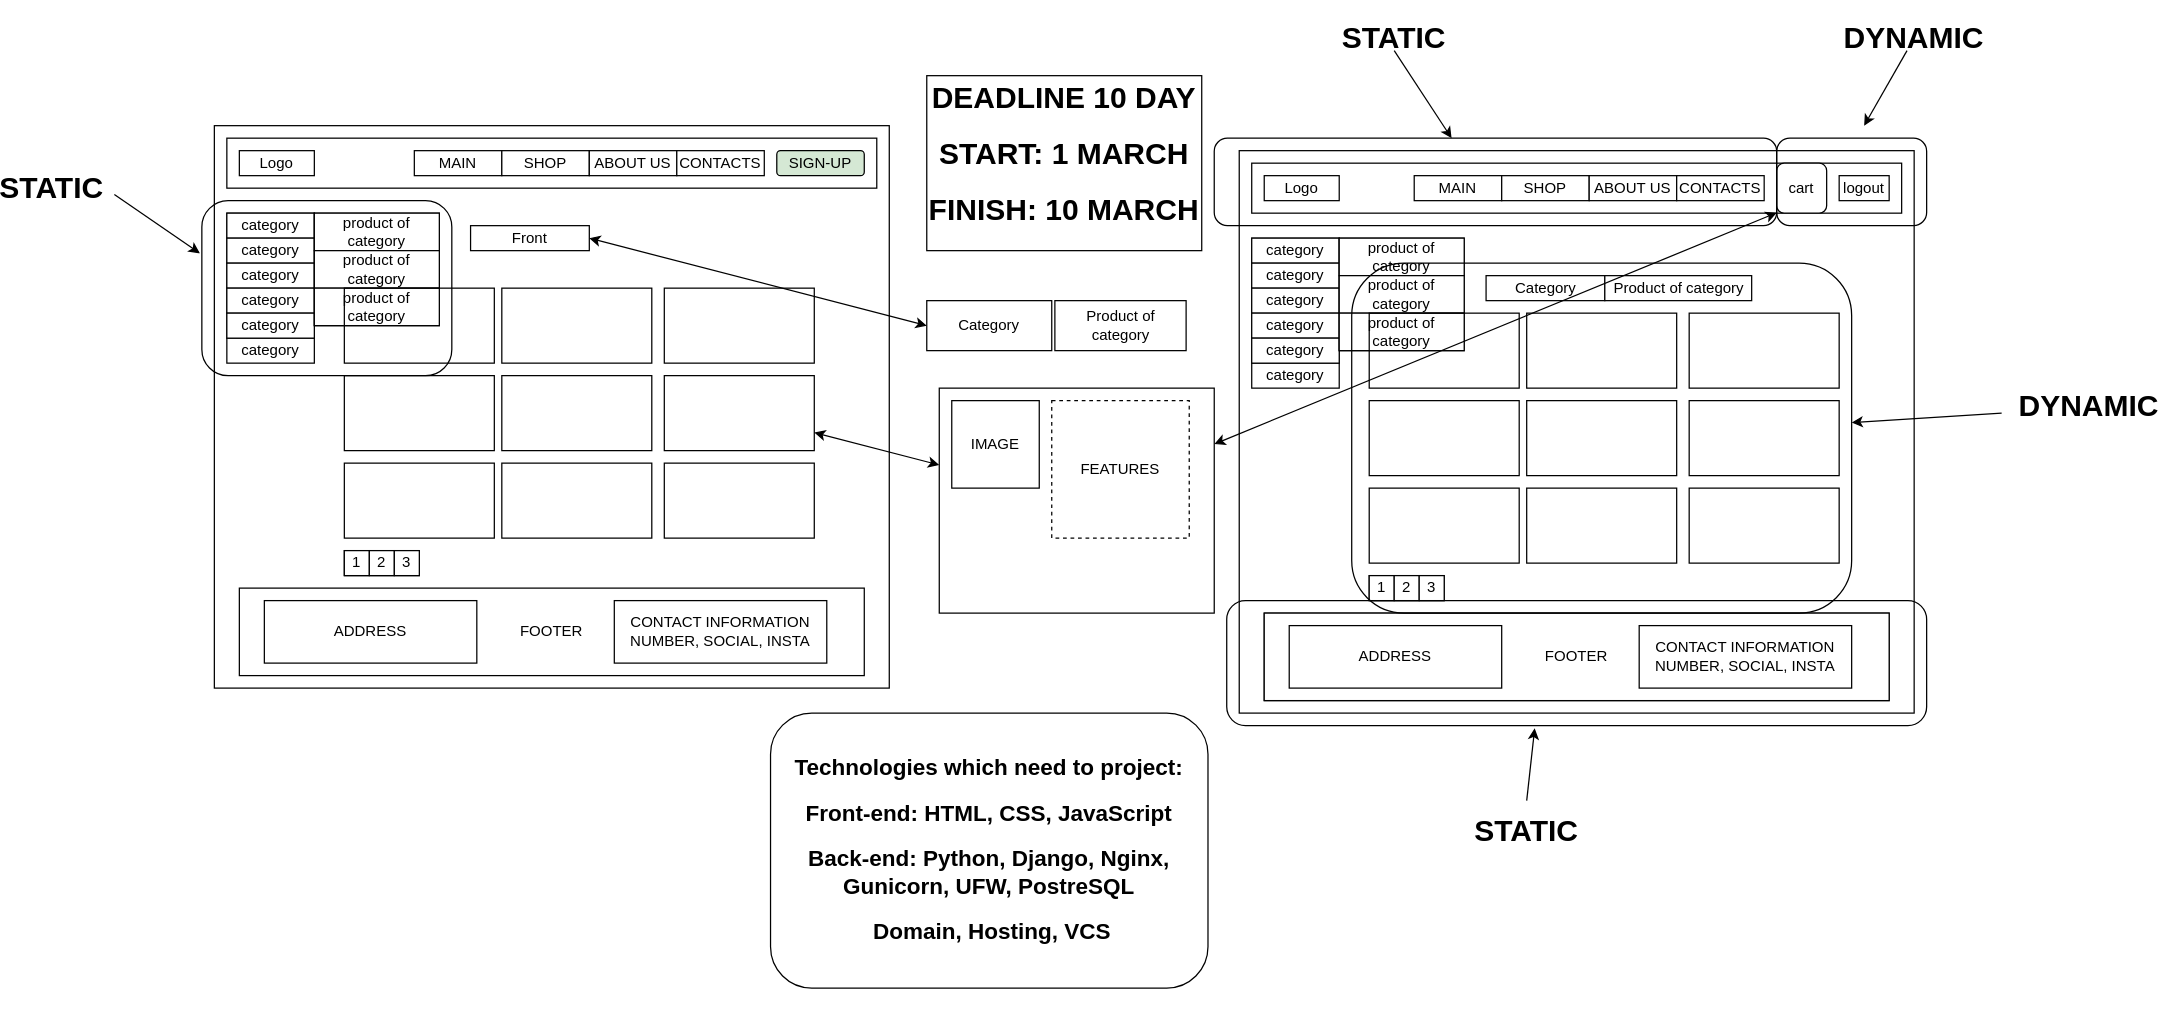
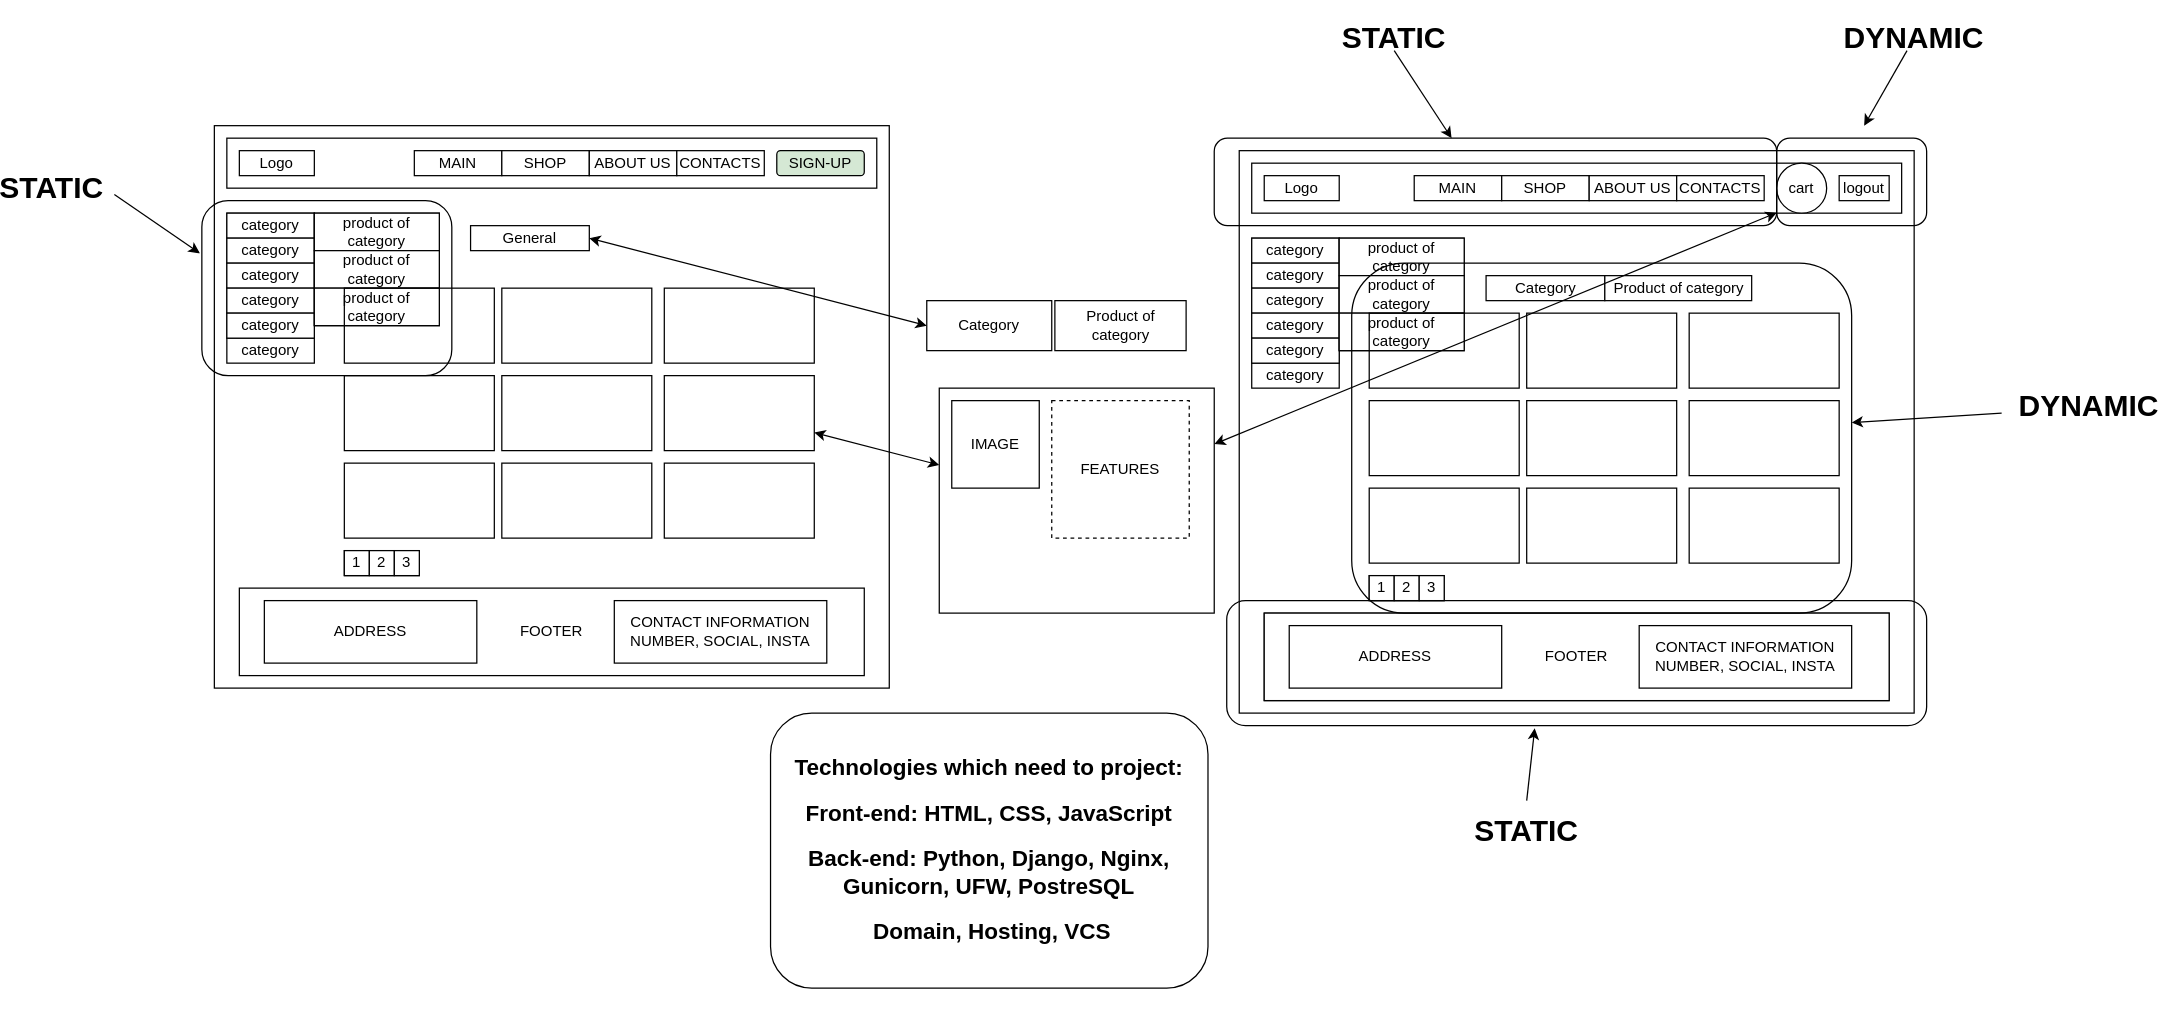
node "DEADLINE 10 DAY START: 1 MARCH FINISH: 10 MARCH": removed
node "cart": shape rounded rectangle -> ellipse
node "Front": label "Front" -> "General"
